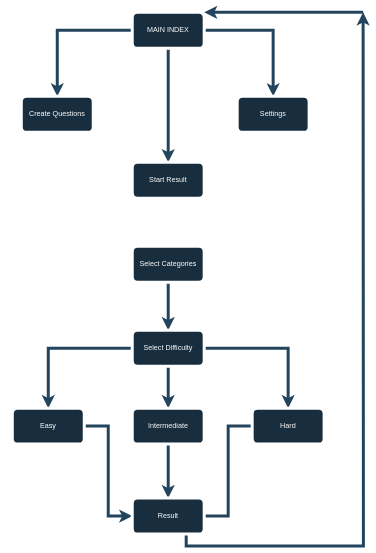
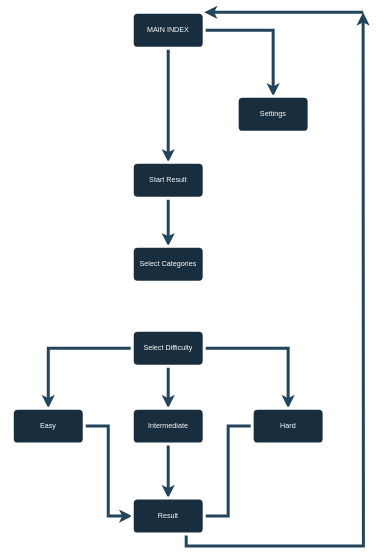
edge "MAIN INDEX" -> "Create Questions": removed
node "Create Questions": removed
edge "Start Result" -> "Select Categories": added
edge "Select Categories" -> "Select Difficulty": removed
